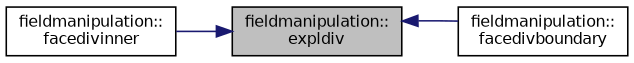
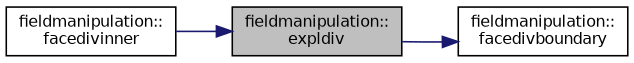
edge "fieldmanipulation:: facedivboundary" -> "fieldmanipulation:: expldiv": reversed
